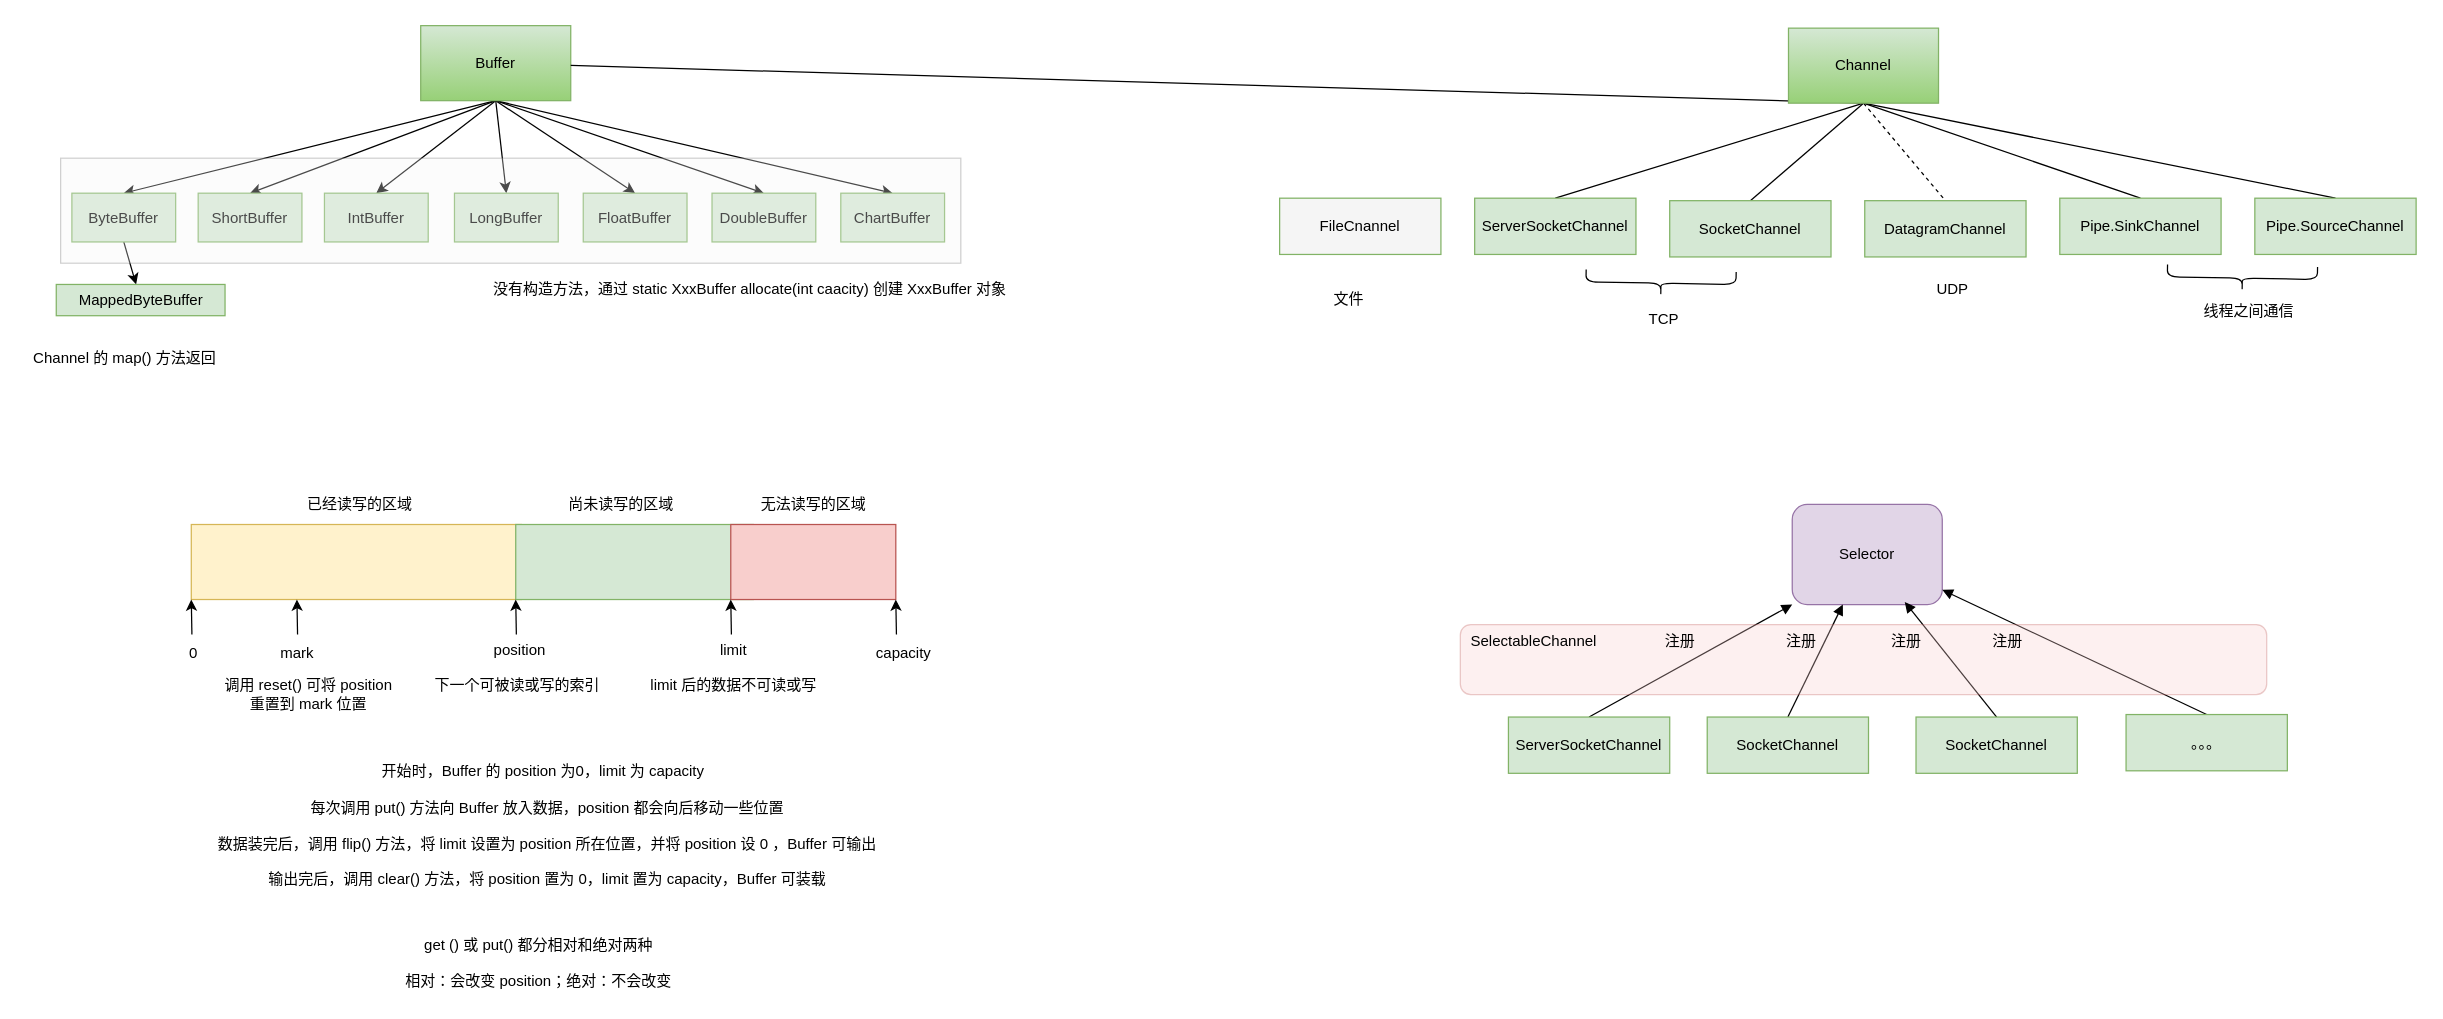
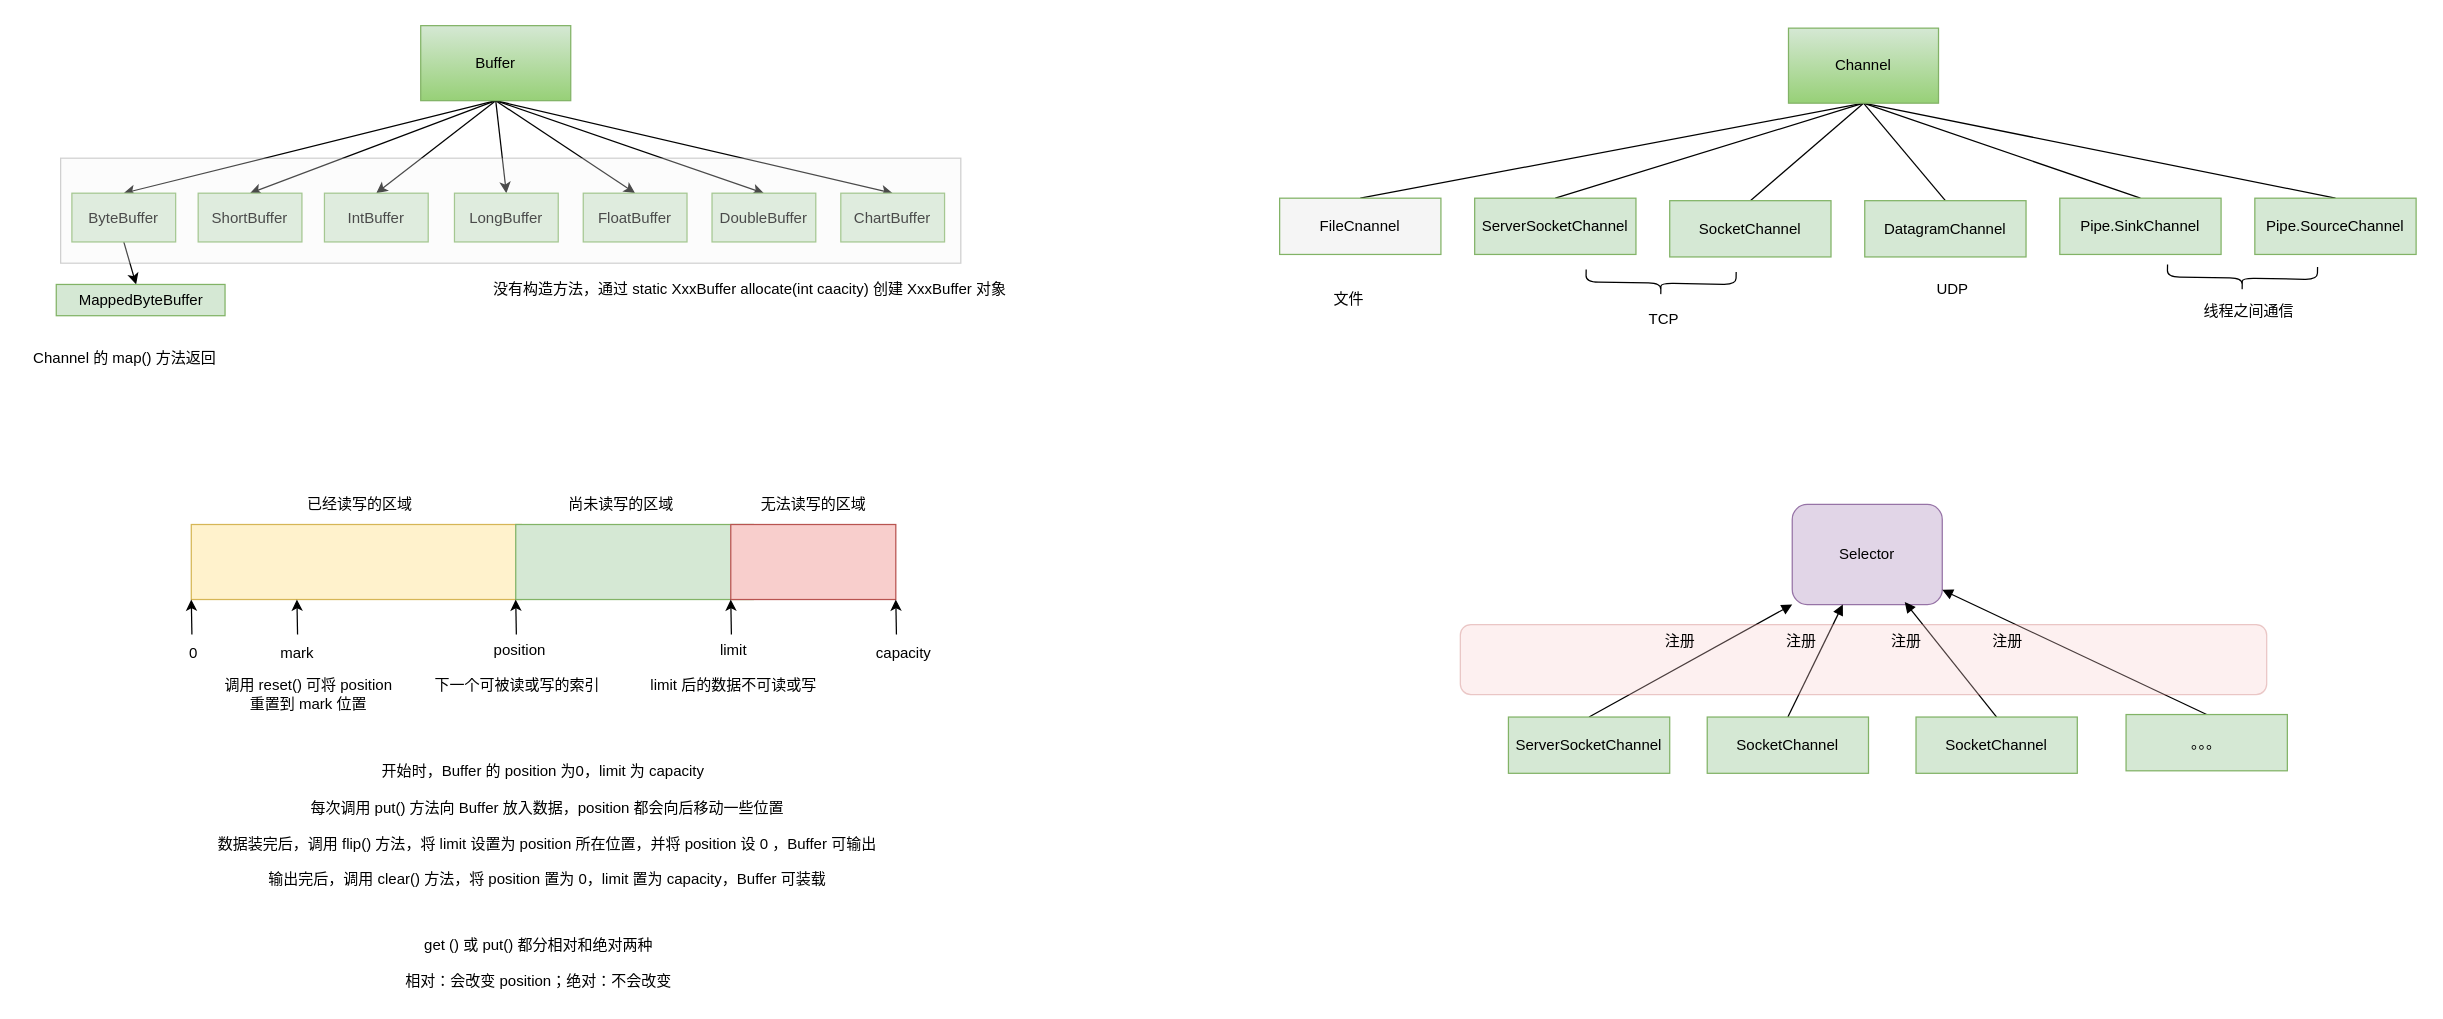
edge "Buffer" -- "Channel": now "FileCnannel" -- "Channel"
edge "Channel" -- "DatagramChannel": style dashed -> solid
node "SelectableChannel": removed
